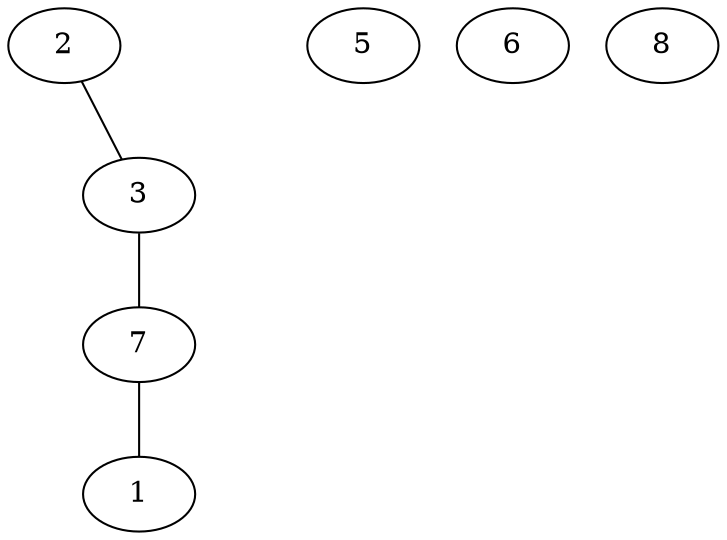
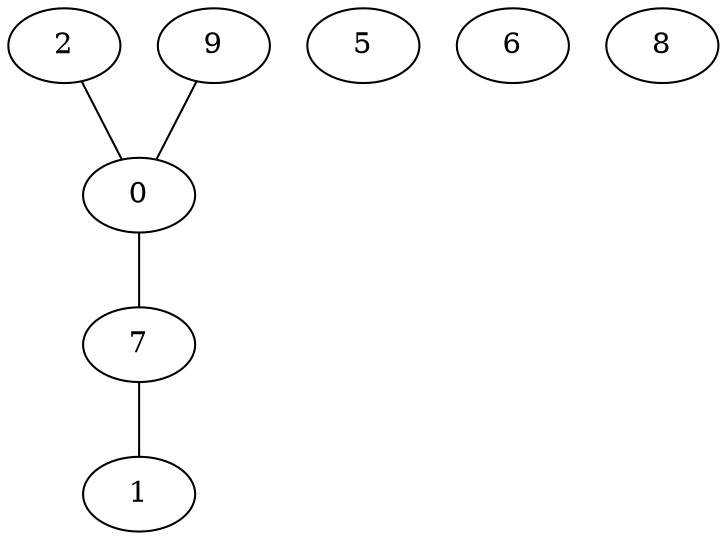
node "9": added
node "3": label "3" -> "0"
